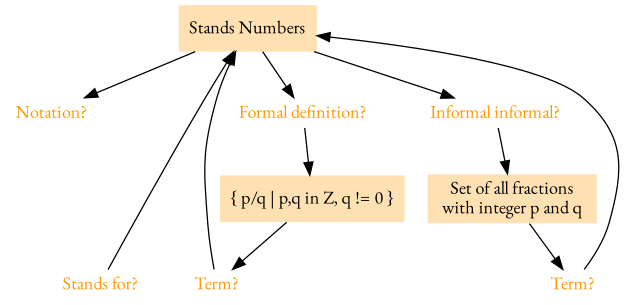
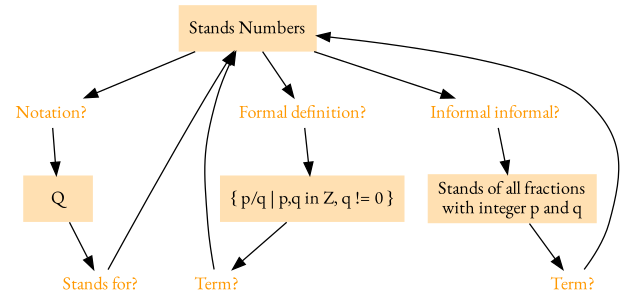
node "Q": added
node "Set of all fractions with integer p and q": label "Set of all fractions with integer p and q" -> "Stands of all fractions with integer p and q"
